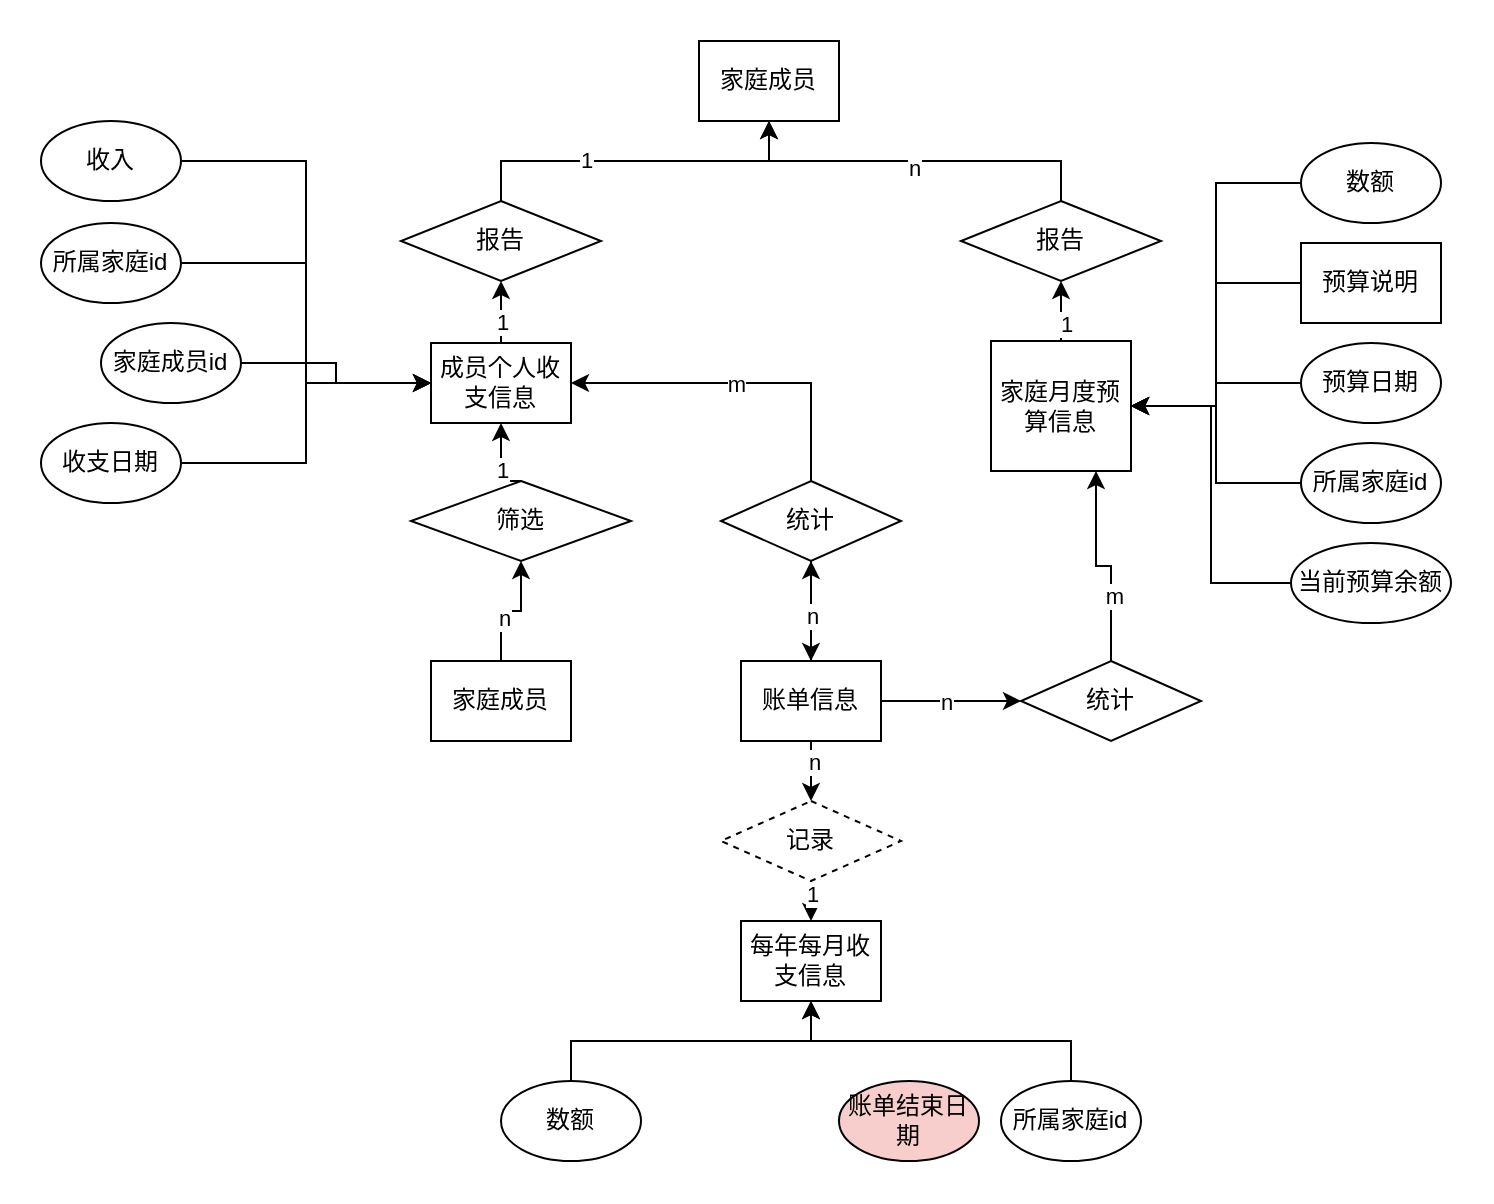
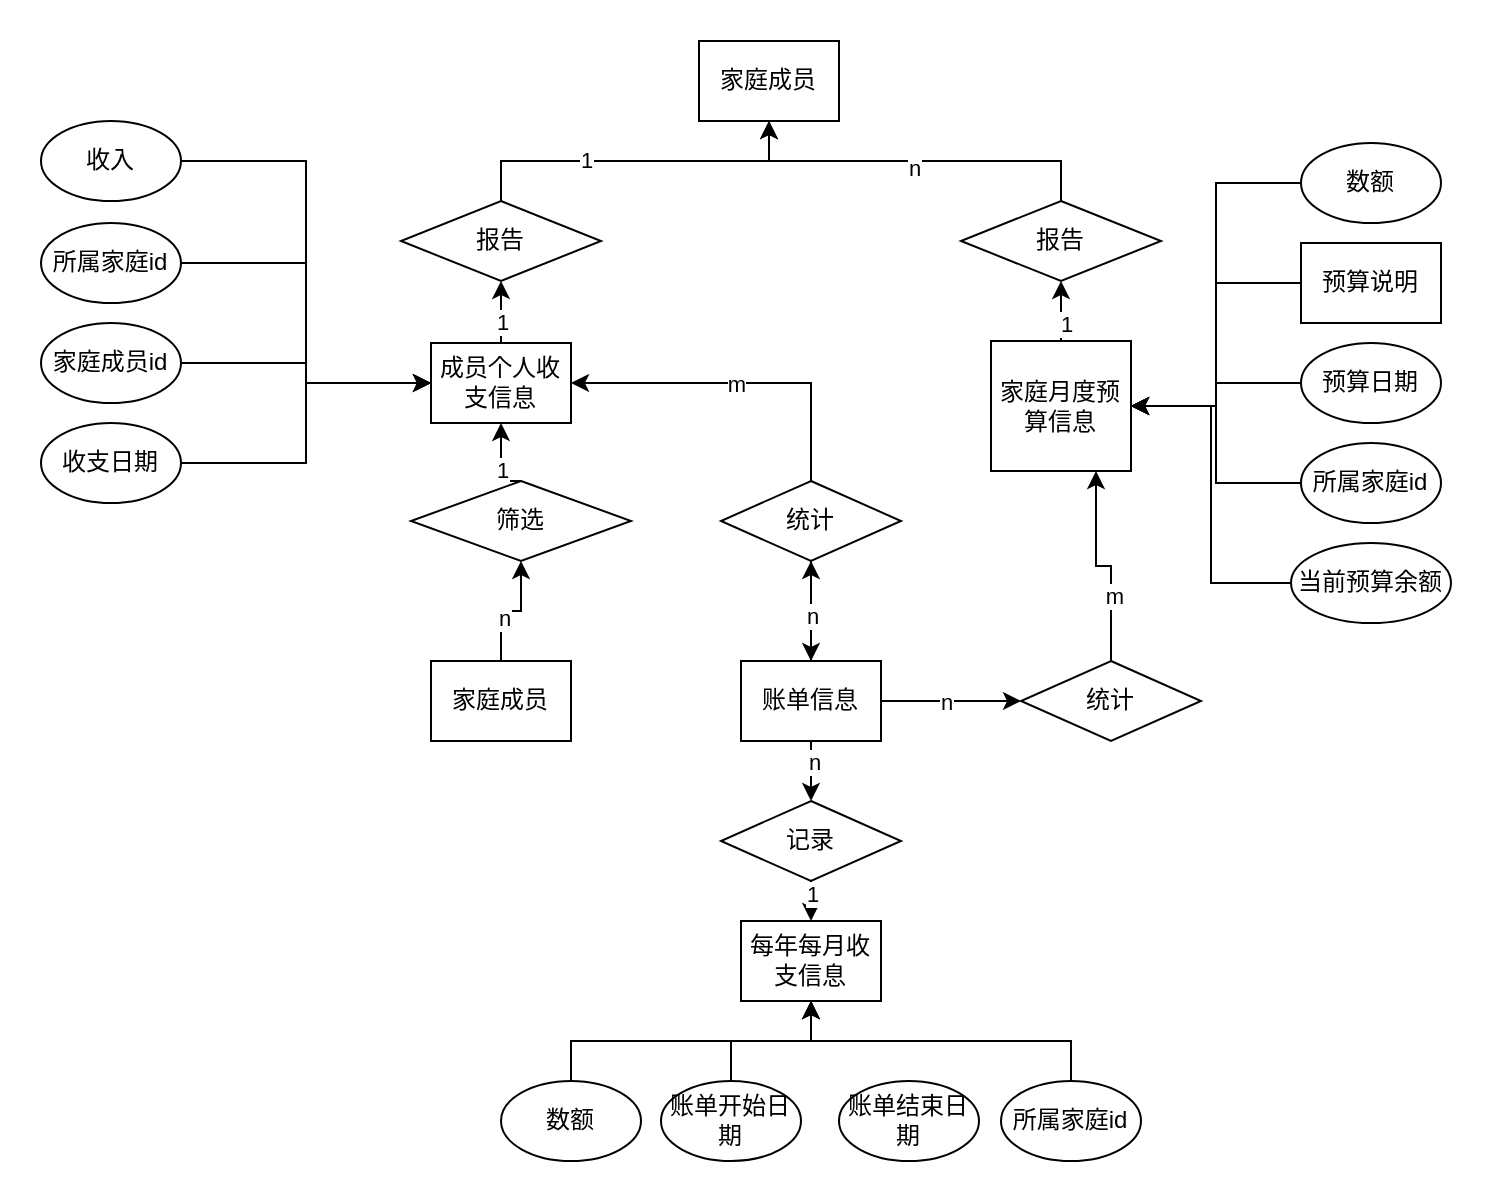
node "家庭成员id": moved (171, 363) -> (111, 363)
node "记录": style dashed -> solid
edge "账单开始日期" -> "每年每月收支信息": added
node "账单开始日期": added
node "账单结束日期": fillcolor #f8cecc -> #ffffff
